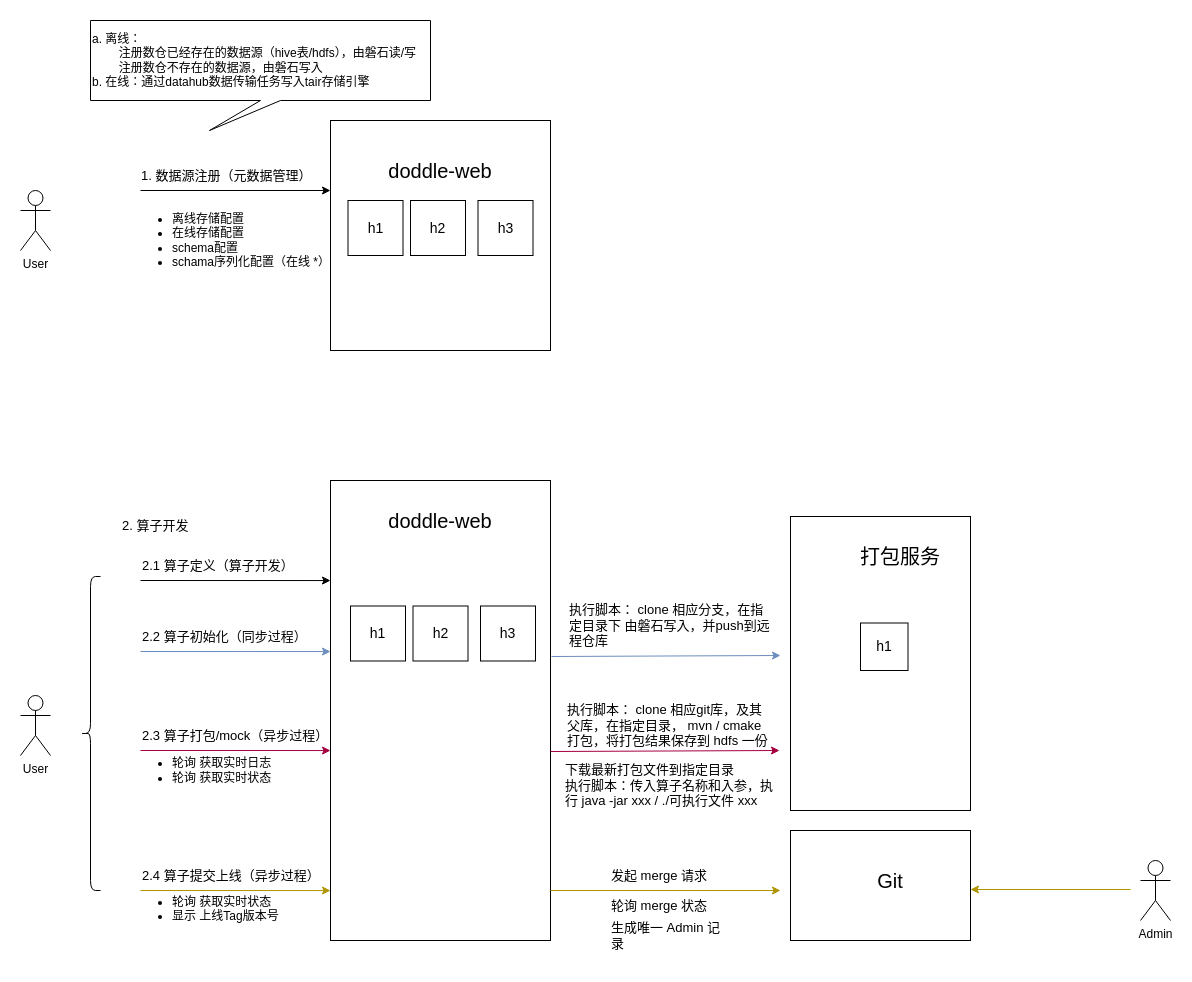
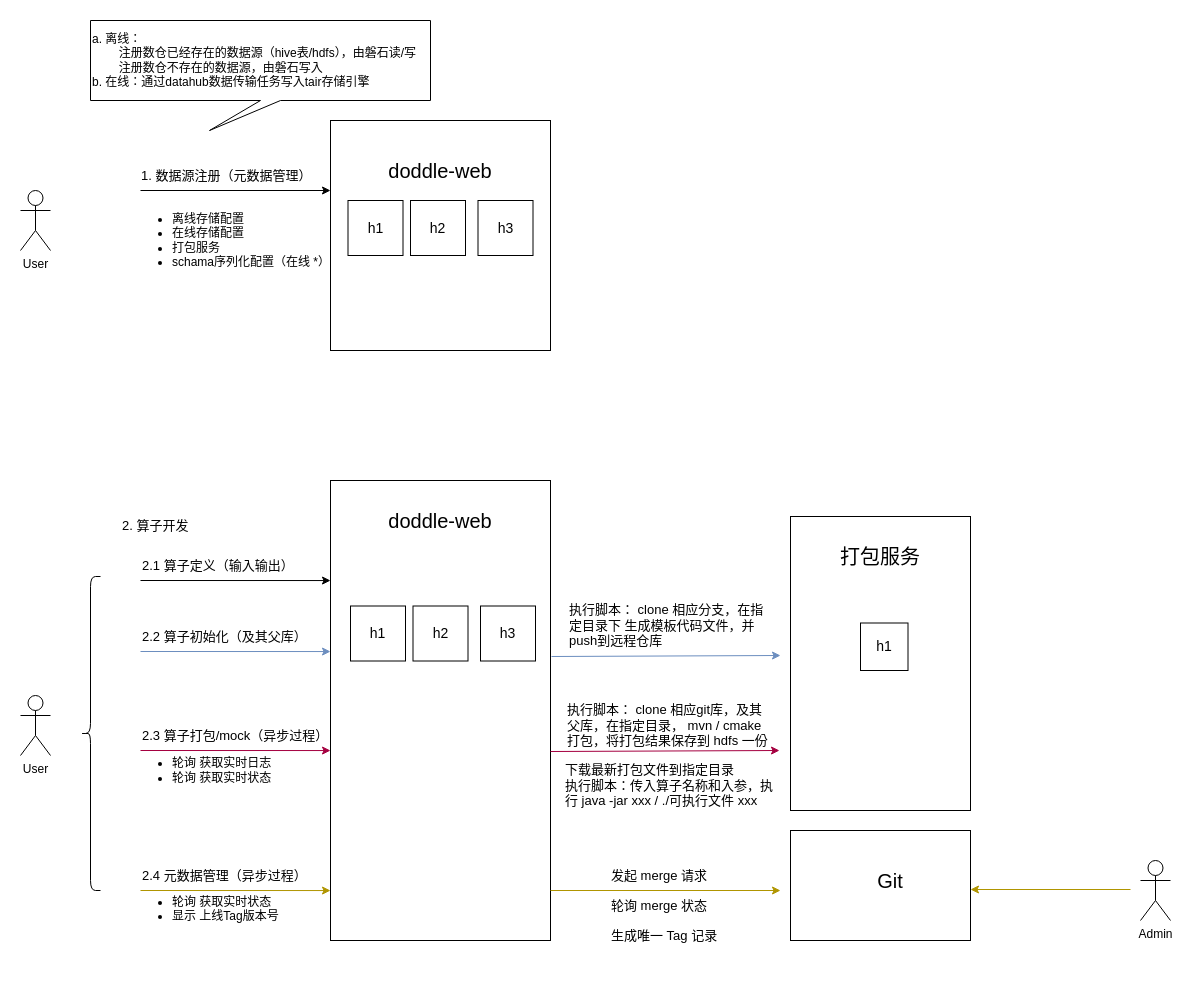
node "离线存储配置 在线存储配置 schema配置 schama序列化配置（在线 *）": label "离线存储配置 在线存储配置 schema配置 schama序列化配置（在线 *）" -> "离线存储配置 在线存储配置 打包服务 schama序列化配置（在线 *）"
node "打包服务": moved (901, 557) -> (881, 557)
node "2.1 算子定义（算子开发）": label "2.1 算子定义（算子开发）" -> "2.1 算子定义（输入输出）"
node "执行脚本： clone 相应分支，在指定目录下 由磐石写入，并push到远程仓库": label "执行脚本： clone 相应分支，在指定目录下 由磐石写入，并push到远程仓库" -> "执行脚本： clone 相应分支，在指定目录下 生成模板代码文件，并push到远程仓库"
node "2.2 算子初始化（同步过程）": label "2.2 算子初始化（同步过程）" -> "2.2 算子初始化（及其父库）"
node "2.4 算子提交上线（异步过程）": label "2.4 算子提交上线（异步过程）" -> "2.4 元数据管理（异步过程）"
node "生成唯一 Admin 记录": label "生成唯一 Admin 记录" -> "生成唯一 Tag 记录"
